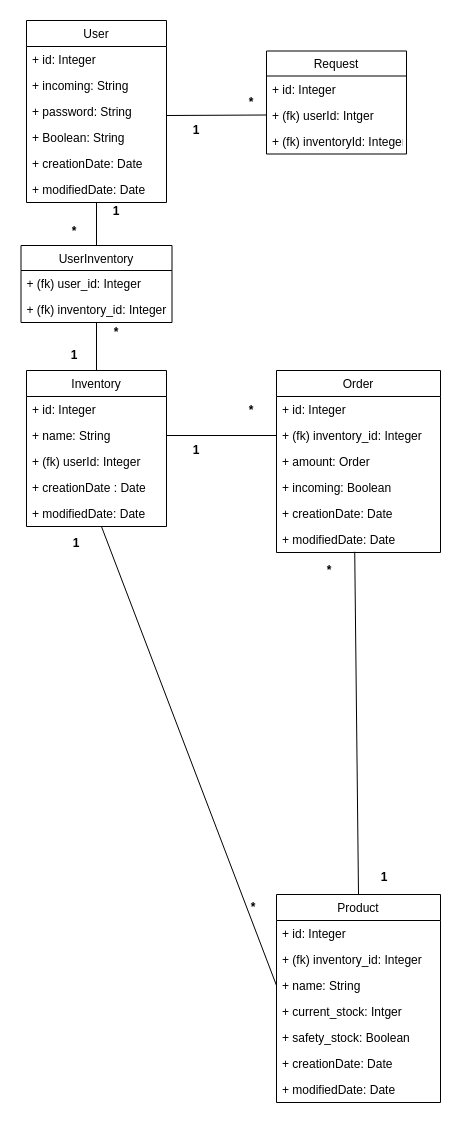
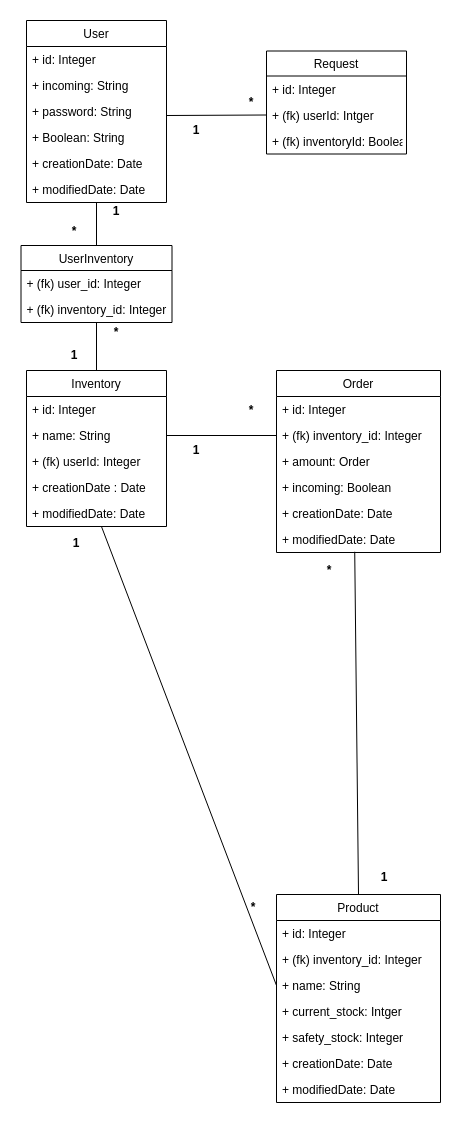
node "+ (fk) inventoryId: Integer": label "+ (fk) inventoryId: Integer" -> "+ (fk) inventoryId: Boolean"
node "+ safety_stock: Boolean": label "+ safety_stock: Boolean" -> "+ safety_stock: Integer"
